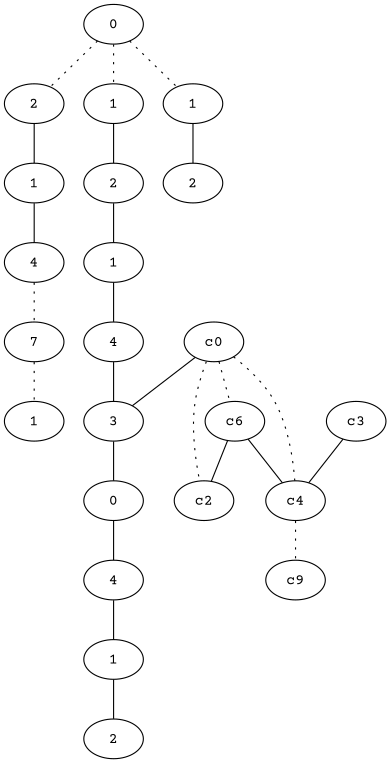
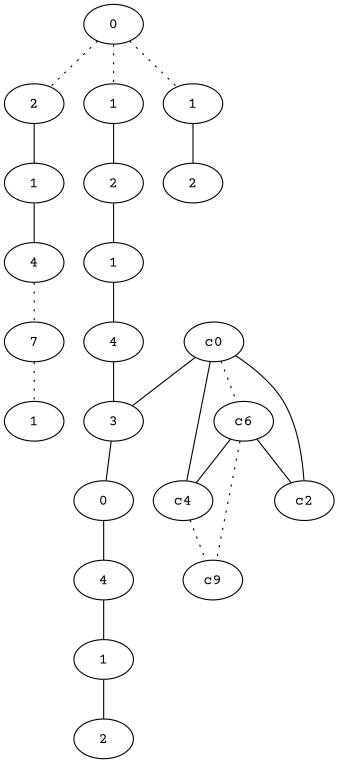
edge "c0" -- "c4": style dotted -> solid
edge "c0" -- "c2": style dotted -> solid
node "c3": removed
edge "c6" -- "c9": added
